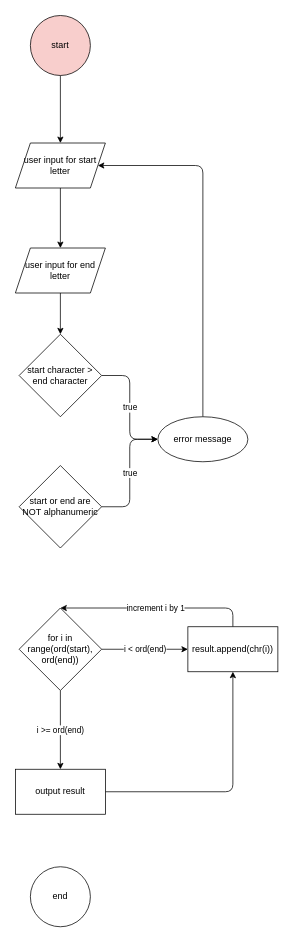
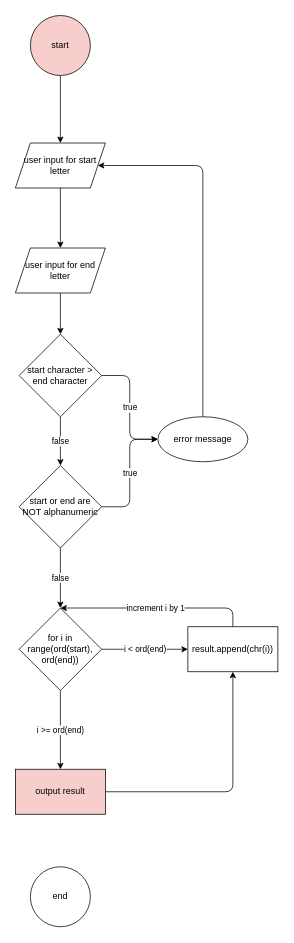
edge "start character > end character" -> "start or end are NOT alphanumeric": added, label "false"
edge "start or end are NOT alphanumeric" -> "for i in range(ord(start), ord(end))": added, label "false"
node "output result": fillcolor #ffffff -> #f8cecc
